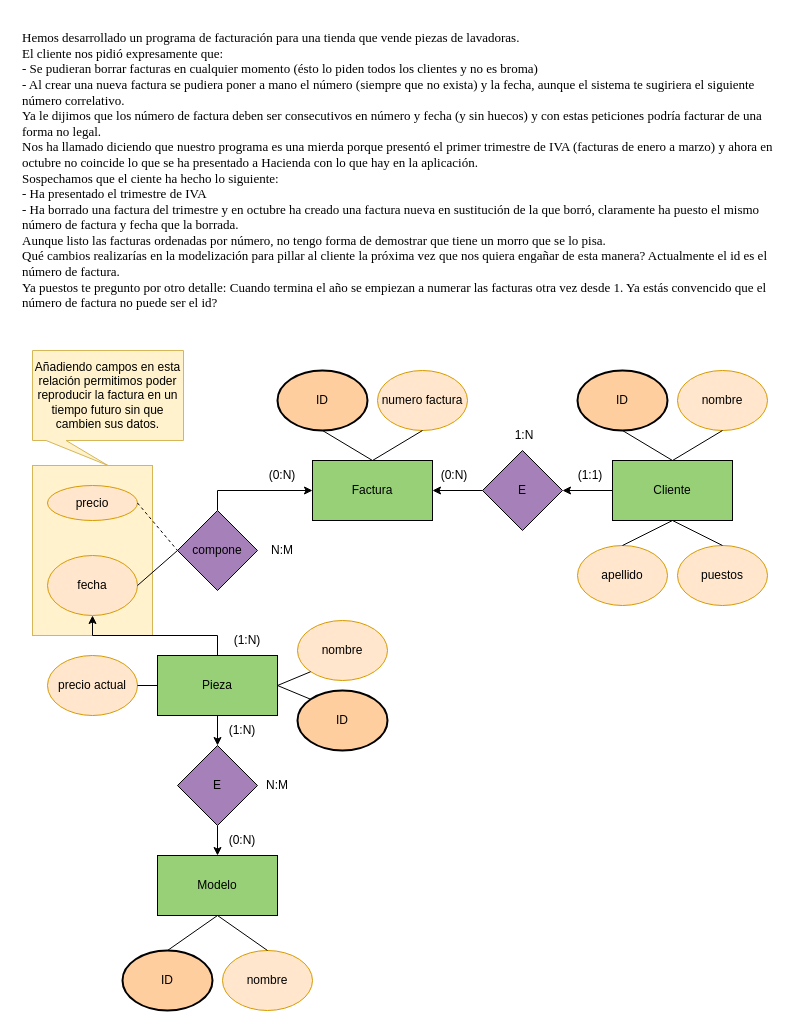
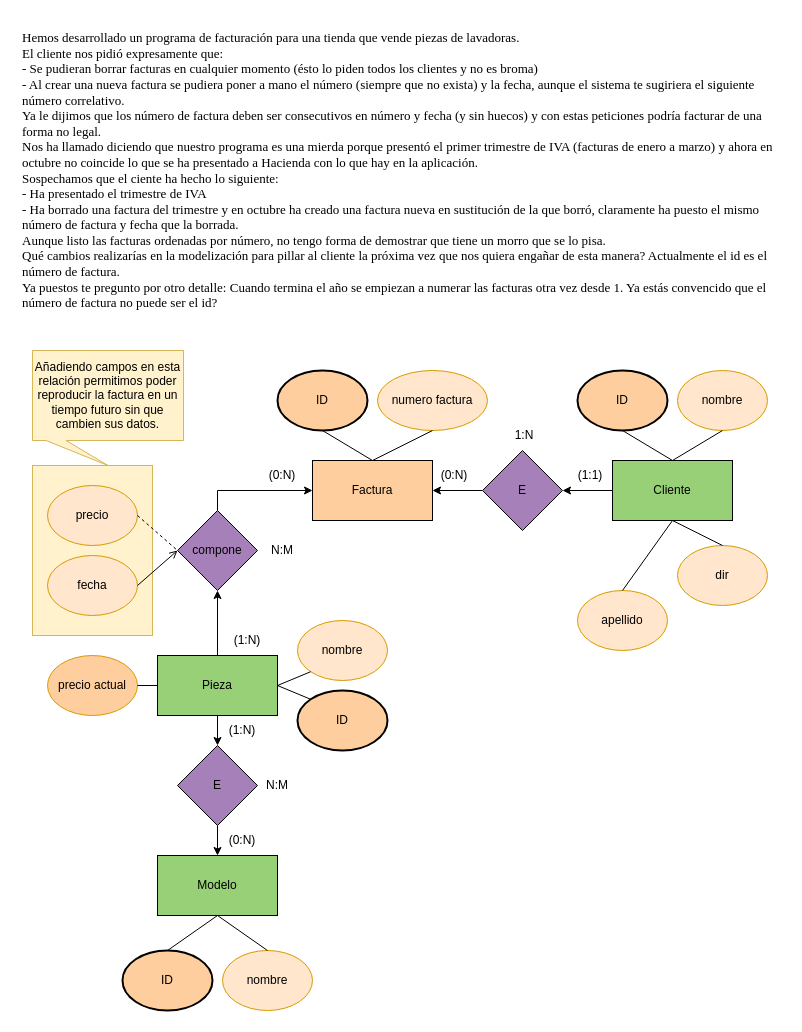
node "numero factura": size 90x60 -> 110x60
node "Factura": fillcolor #97d077 -> #ffce9f
node "precio": size 90x35 -> 90x60
edge "compone" -- "fecha": arrowhead none -> open
node "apellido": moved (623, 576) -> (623, 621)
node "puestos": label "puestos" -> "dir"
edge "Pieza" -> "fecha": now "Pieza" -> "compone"
node "precio actual": fillcolor #ffe6cc -> #ffce9f
